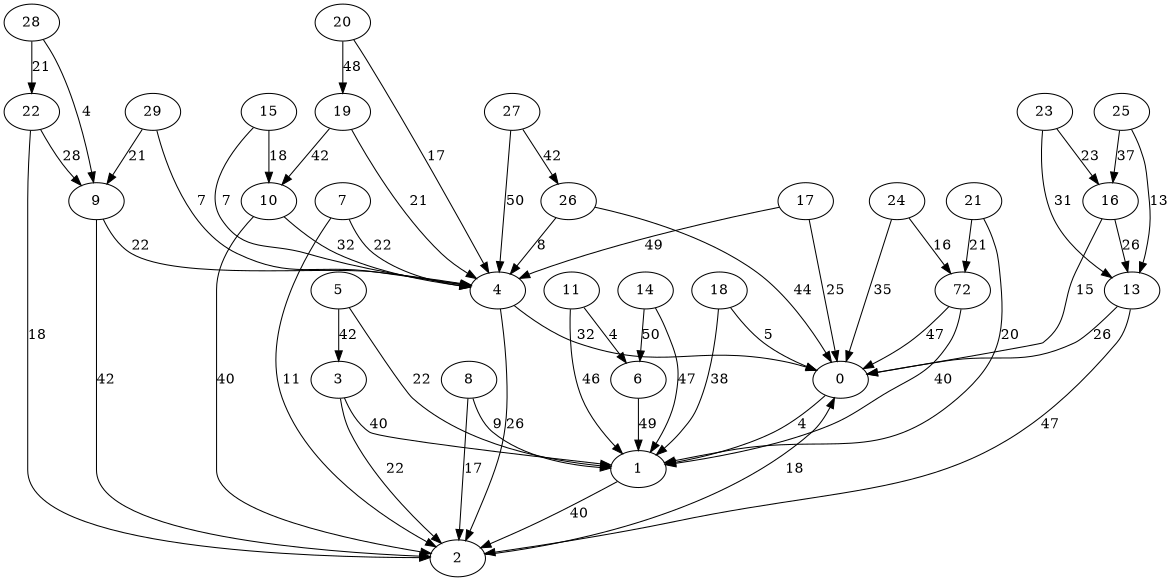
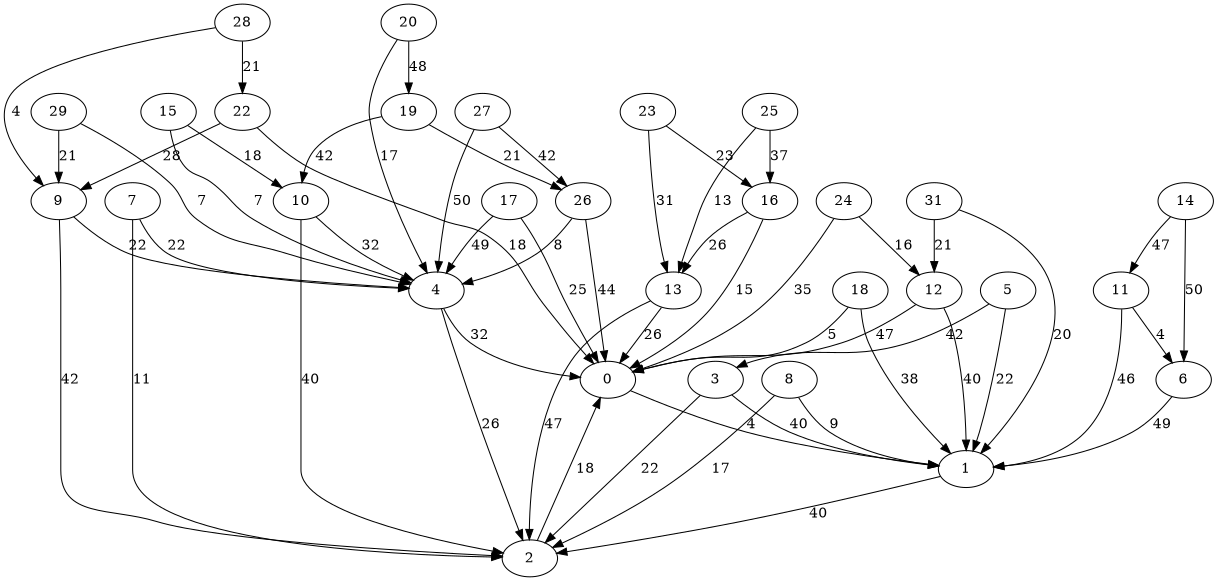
node "21": label "21" -> "31"
edge "19" -> "4": now "19" -> "26"
node "72": label "72" -> "12"
edge "14" -> "1": now "14" -> "11"
edge "22" -> "2": now "22" -> "0"
